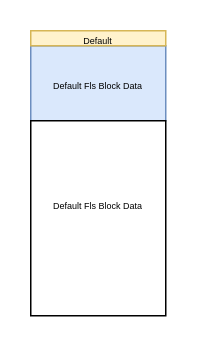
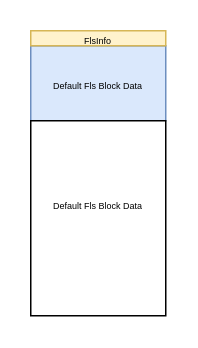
node "Default": label "Default" -> "FlsInfo"
